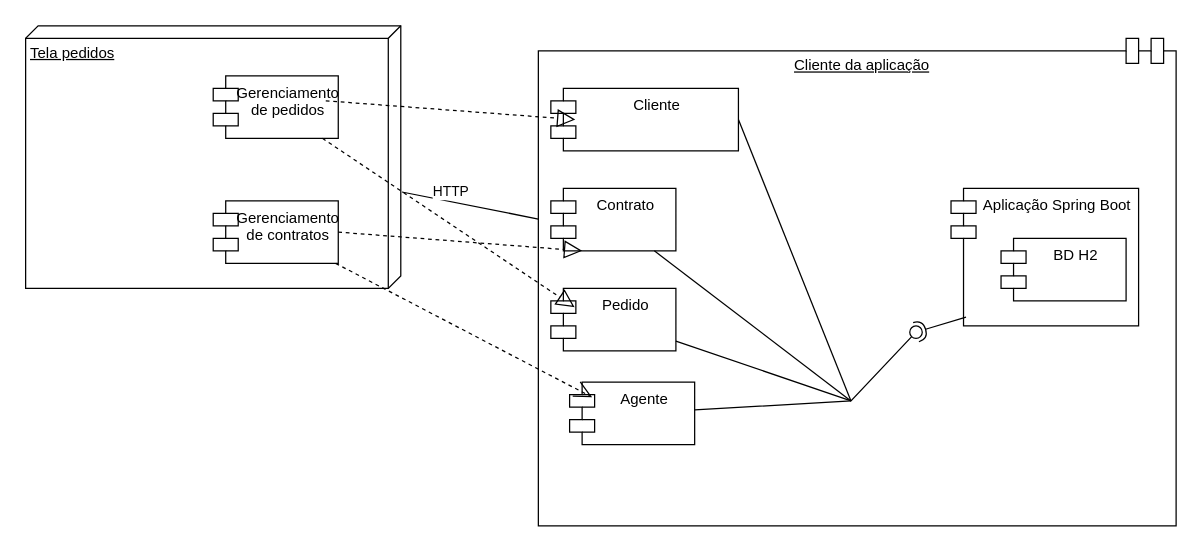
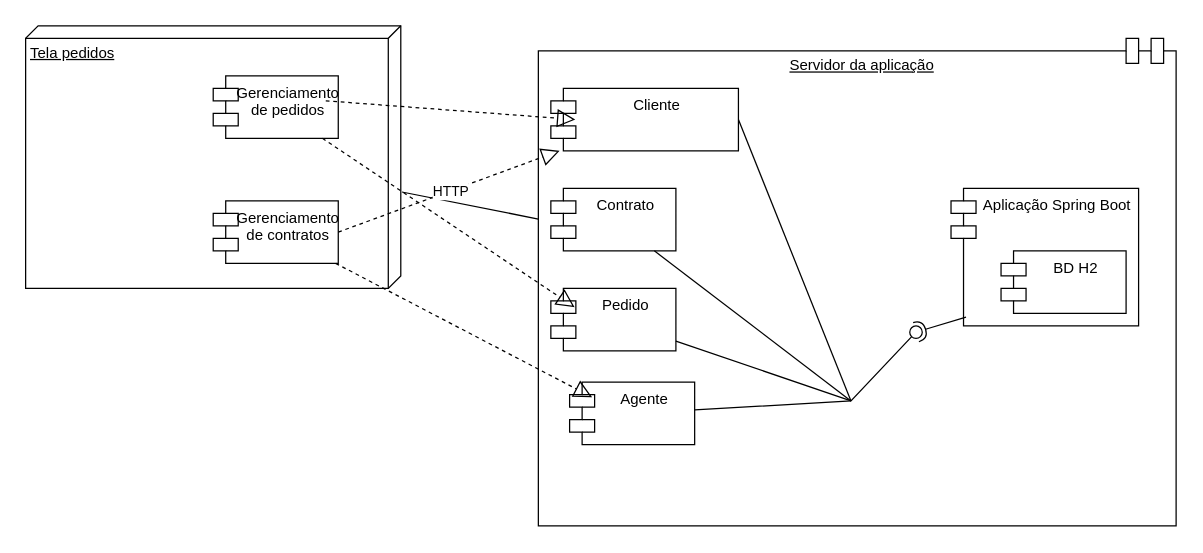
node "Cliente da aplicação": label "Cliente da aplicação" -> "Servidor da aplicação"
edge "Gerenciamento de contratos" -> "Contrato": now "Gerenciamento de contratos" -> "Cliente"
node "BD H2": moved (1063, 269) -> (1063, 282)
edge "Gerenciamento de contratos" -> "Agente": arrowhead open -> block
